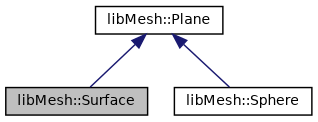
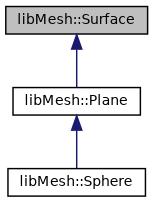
edge "libMesh::Surface" -> "libMesh::Plane": reversed
